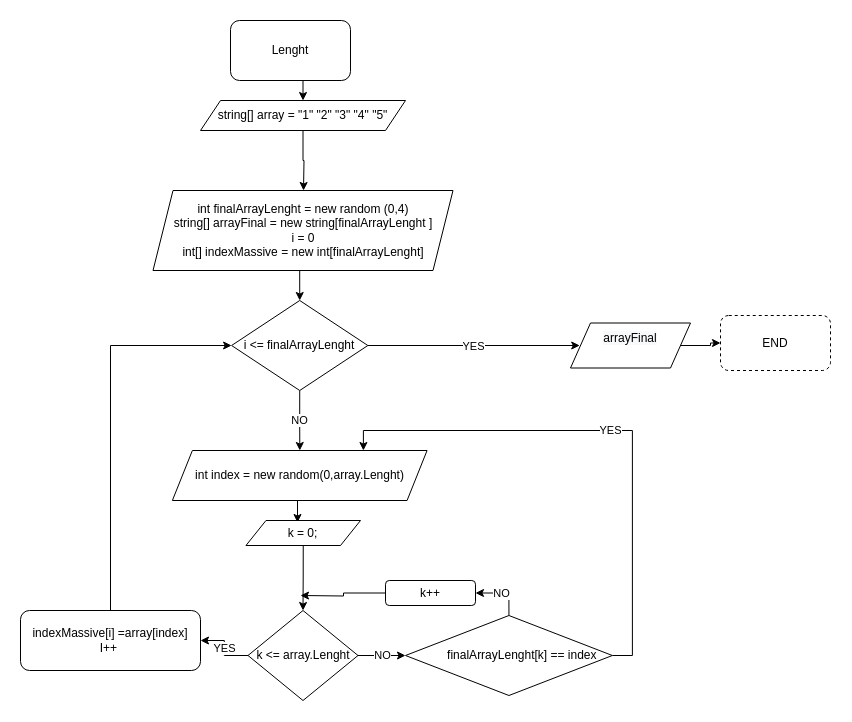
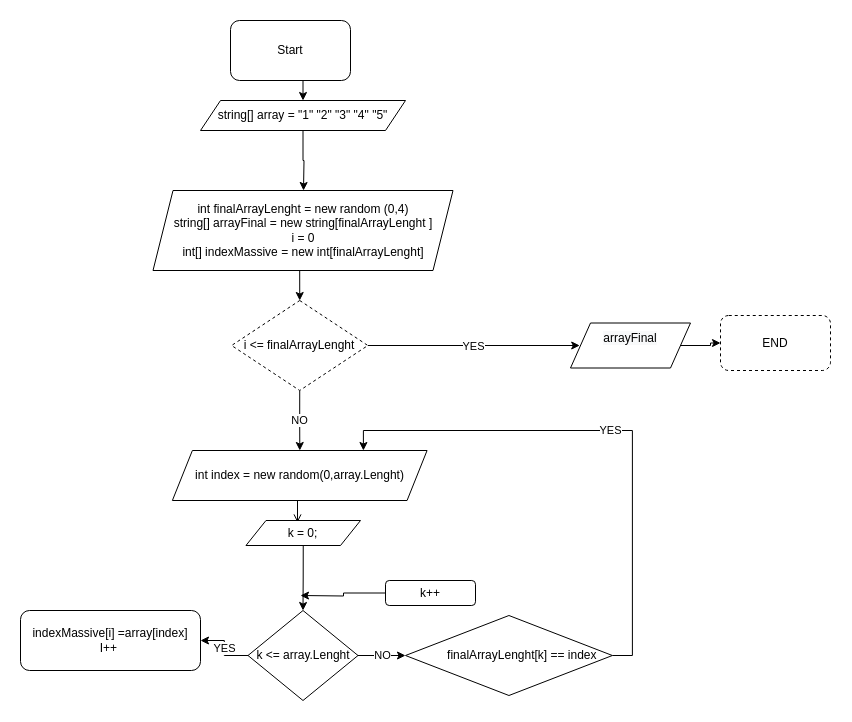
node "Lenght": label "Lenght" -> "Start"
node "i <= finalArrayLenght": style solid -> dashed
edge "indexMassive[i] =array[index] I++" -> "i <= finalArrayLenght": removed
edge "int index = new random(0,array.Lenght)" -> "k = 0;": arrowhead classic -> open
edge "finalArrayLenght[k] == index" -> "k++": removed, labels "NO", "no"
